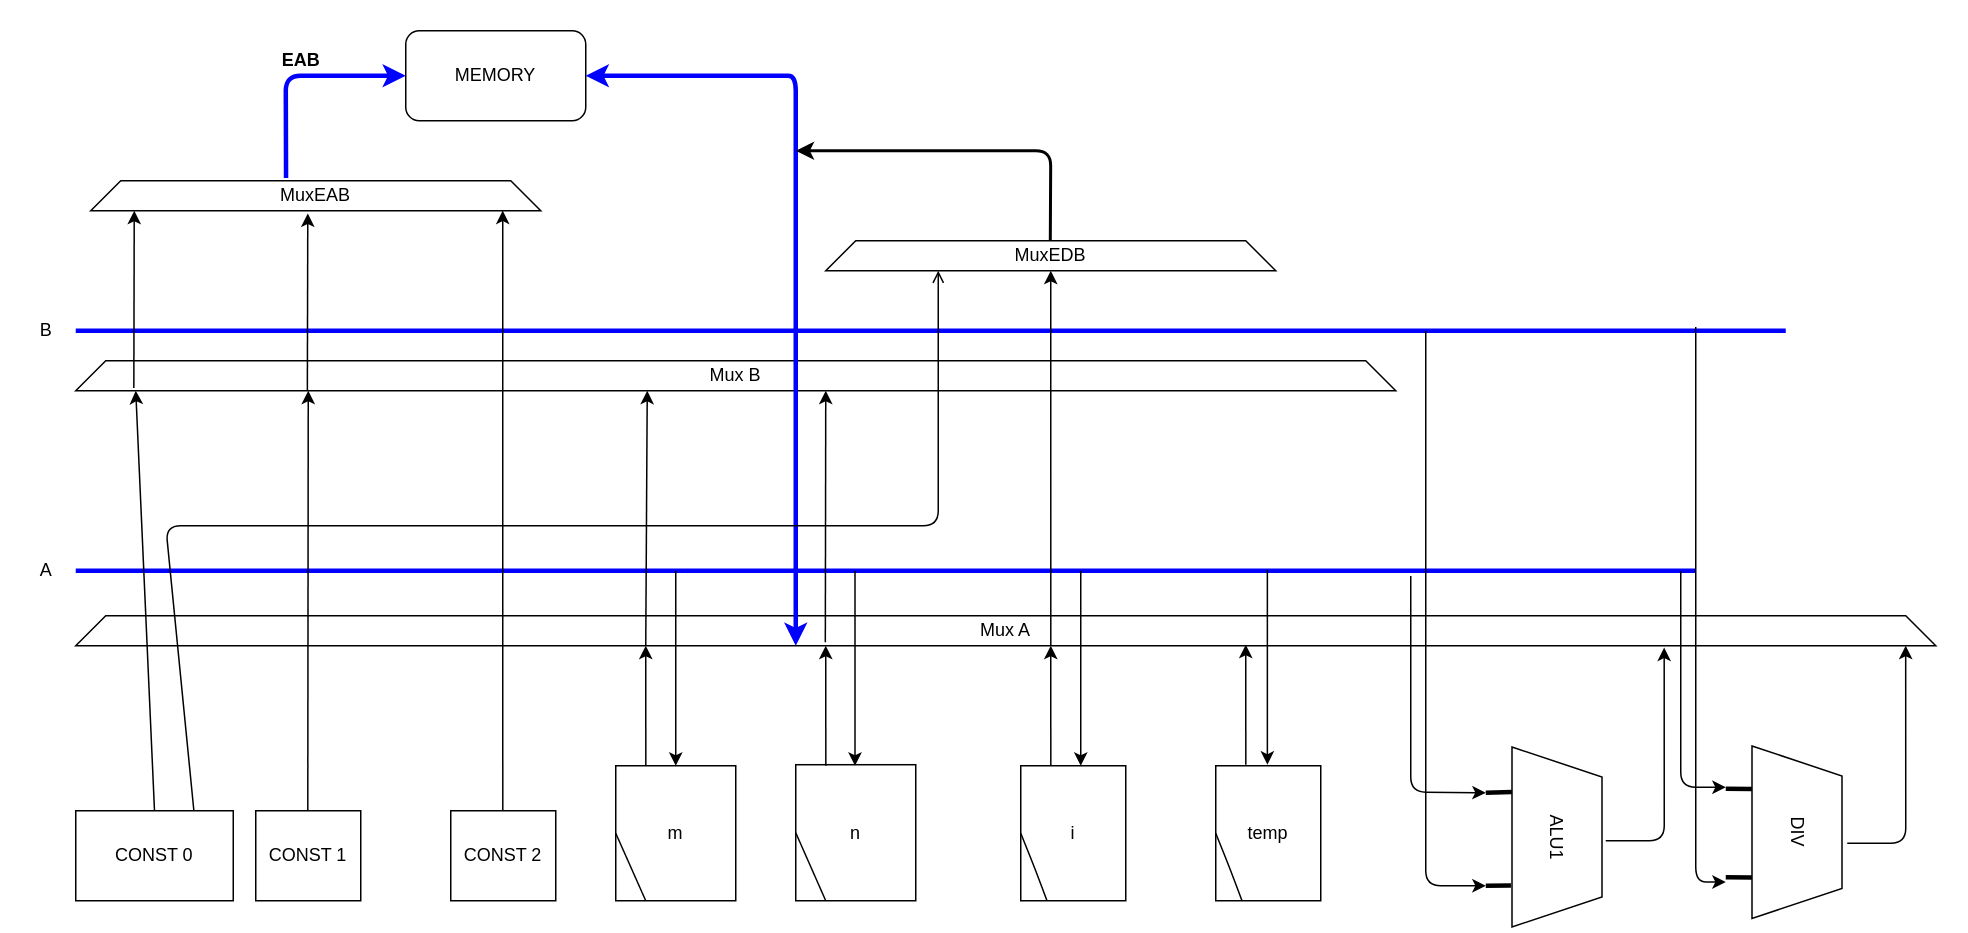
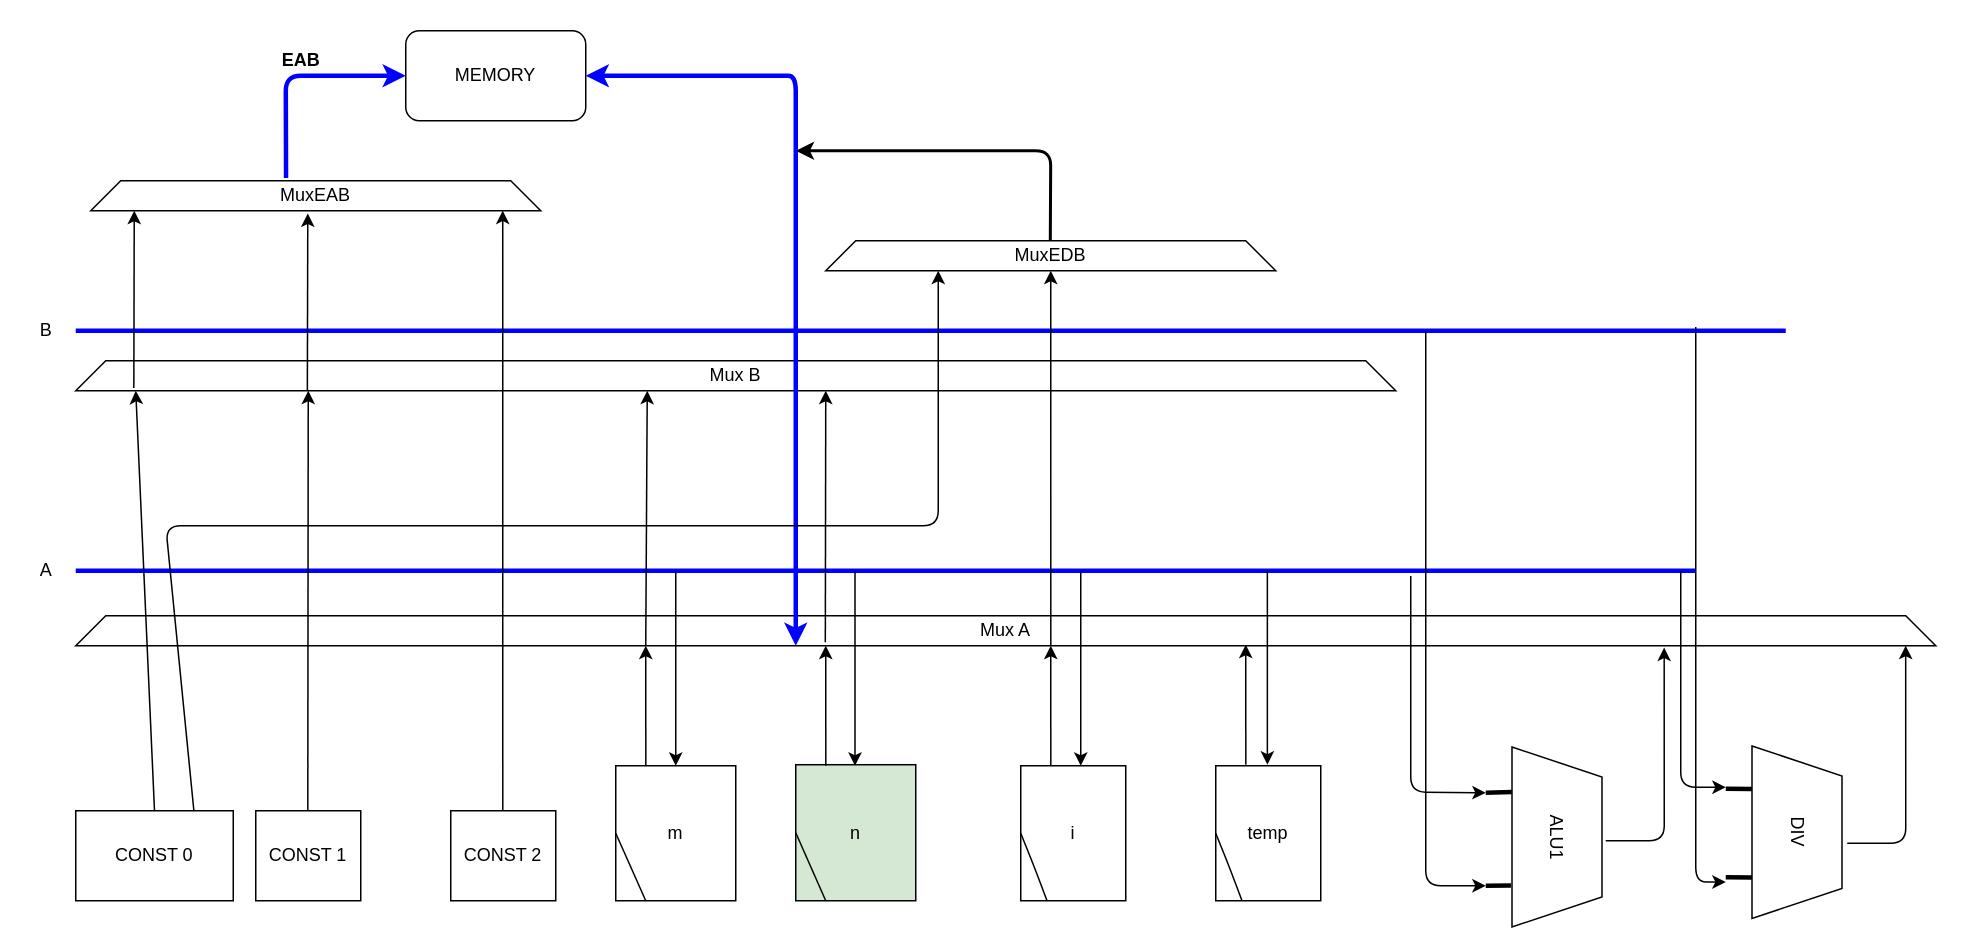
edge "CONST 0" -> "MuxEDB": arrowhead open -> classic
node "n": fillcolor #ffffff -> #d5e8d4
